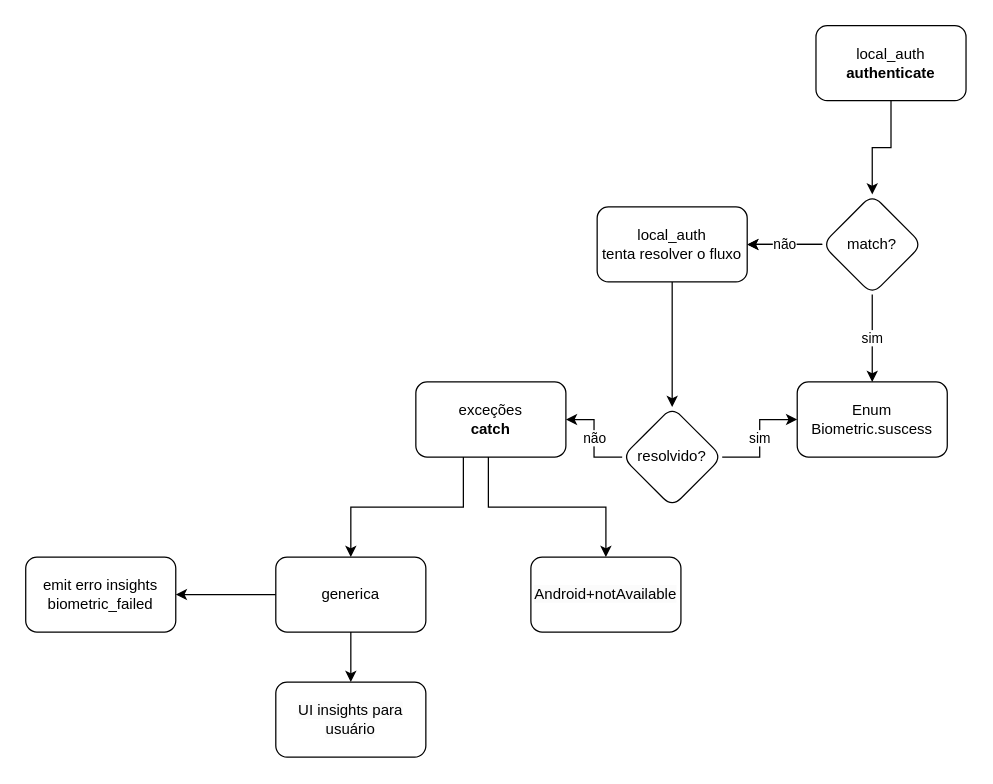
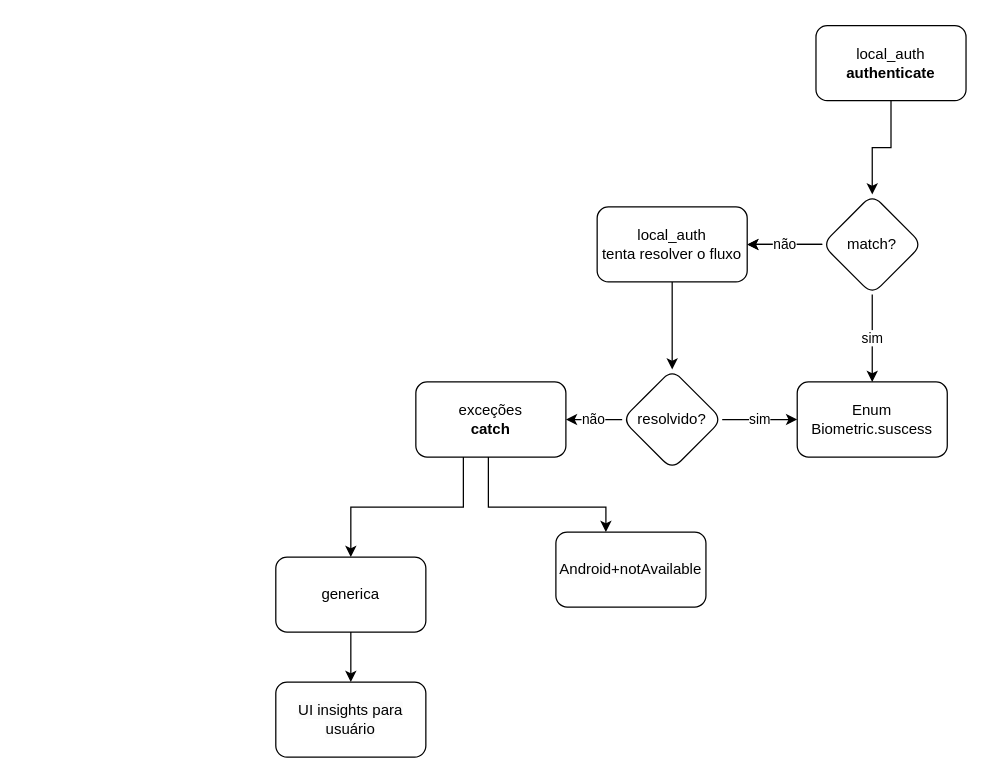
node "resolvido?": moved (672, 457) -> (672, 419)
node "emit erro insights biometric_failed": removed
edge "generica" -> "emit erro insights biometric_failed": removed
node "Android+notAvailable": moved (606, 594) -> (631, 569)
